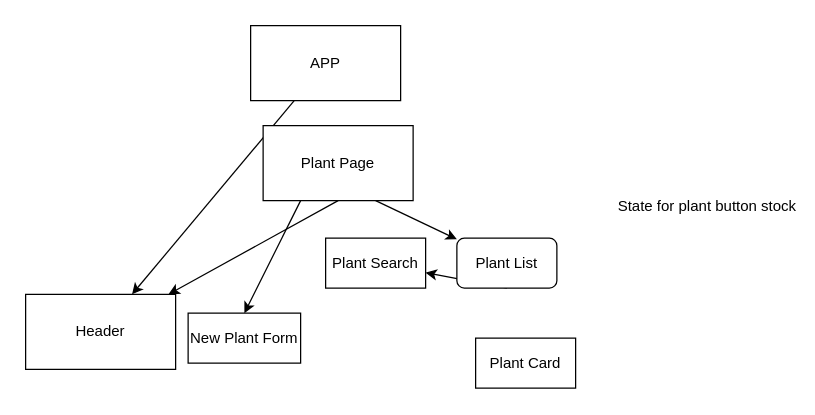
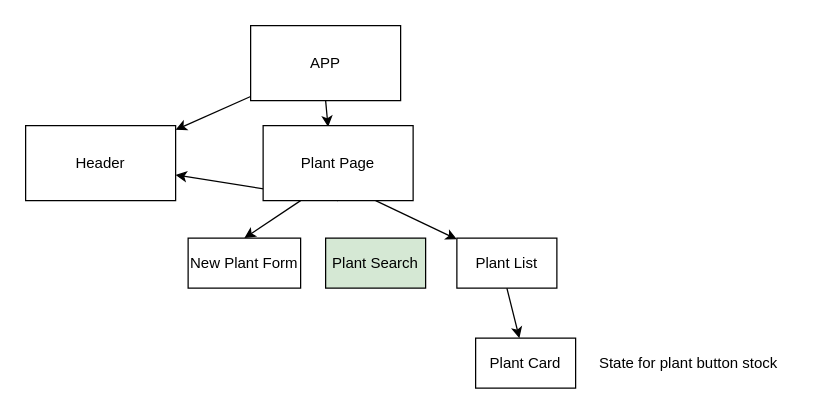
edge "APP" -> "Plant Page": added
node "State for plant button stock": moved (707, 207) -> (688, 363)
node "Plant Search": fillcolor #ffffff -> #d5e8d4
node "Plant List": shape rounded rectangle -> rectangle
edge "Plant List" -> "Plant Search": now "Plant List" -> "Plant Card"
node "Header": moved (101, 332) -> (101, 163)
node "New Plant Form": moved (244, 338) -> (244, 263)
